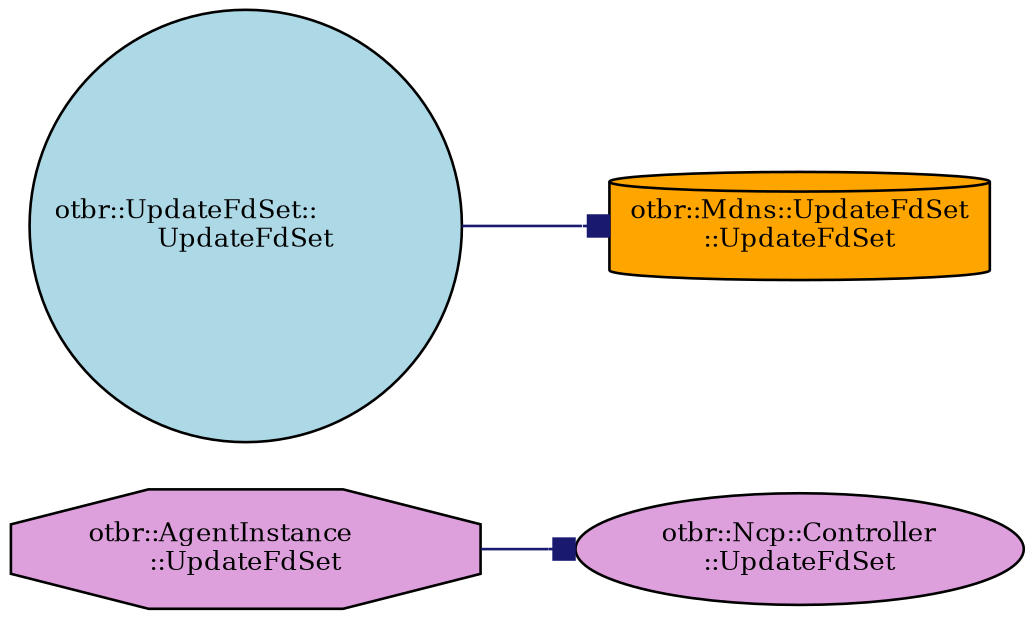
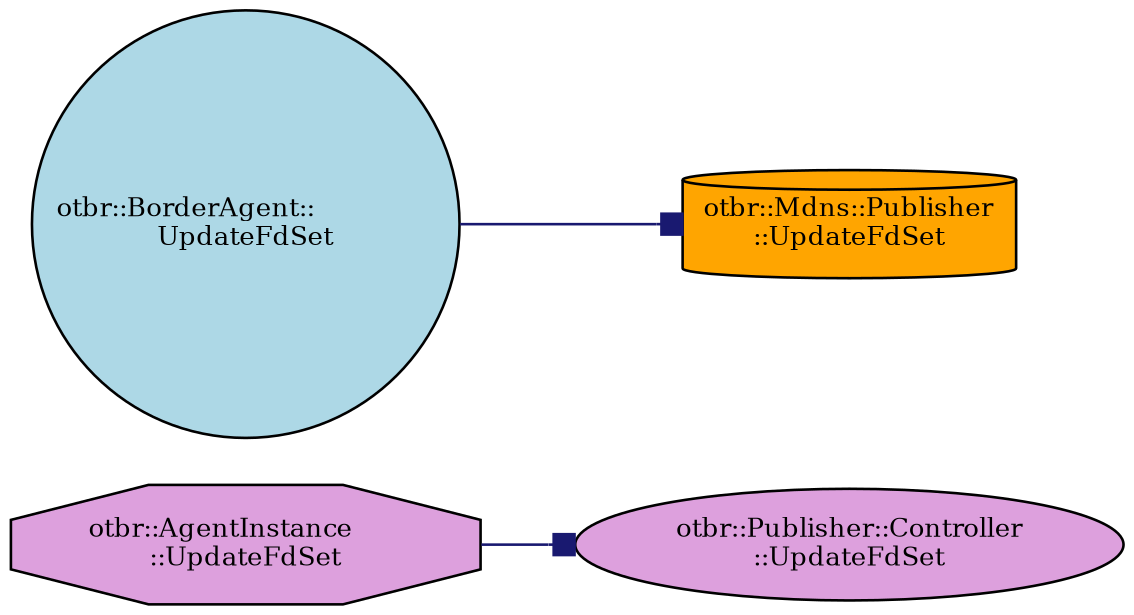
node "otbr::UpdateFdSet:: UpdateFdSet": label "otbr::UpdateFdSet:: UpdateFdSet" -> "otbr::BorderAgent:: UpdateFdSet"
node "otbr::Mdns::UpdateFdSet ::UpdateFdSet": label "otbr::Mdns::UpdateFdSet ::UpdateFdSet" -> "otbr::Mdns::Publisher ::UpdateFdSet"
node "otbr::Ncp::Controller ::UpdateFdSet": label "otbr::Ncp::Controller ::UpdateFdSet" -> "otbr::Publisher::Controller ::UpdateFdSet"
